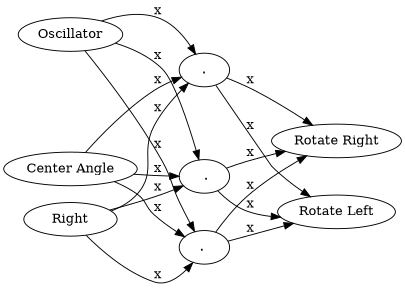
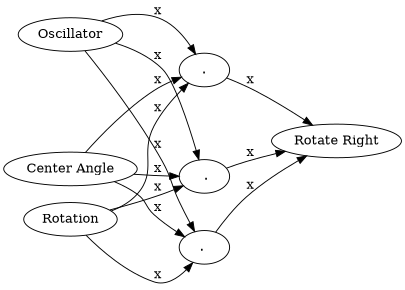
node "Rotate Left": removed
node "Right": label "Right" -> "Rotation"
